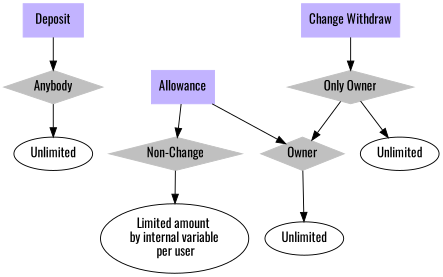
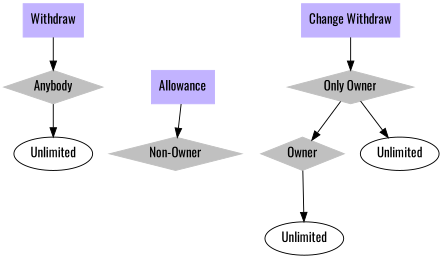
node "Deposit": label "Deposit" -> "Withdraw"
edge "Allowance" -> "Owner": removed
node "Non-Change": label "Non-Change" -> "Non-Owner"
node "Limited amount by internal variable per user": removed
